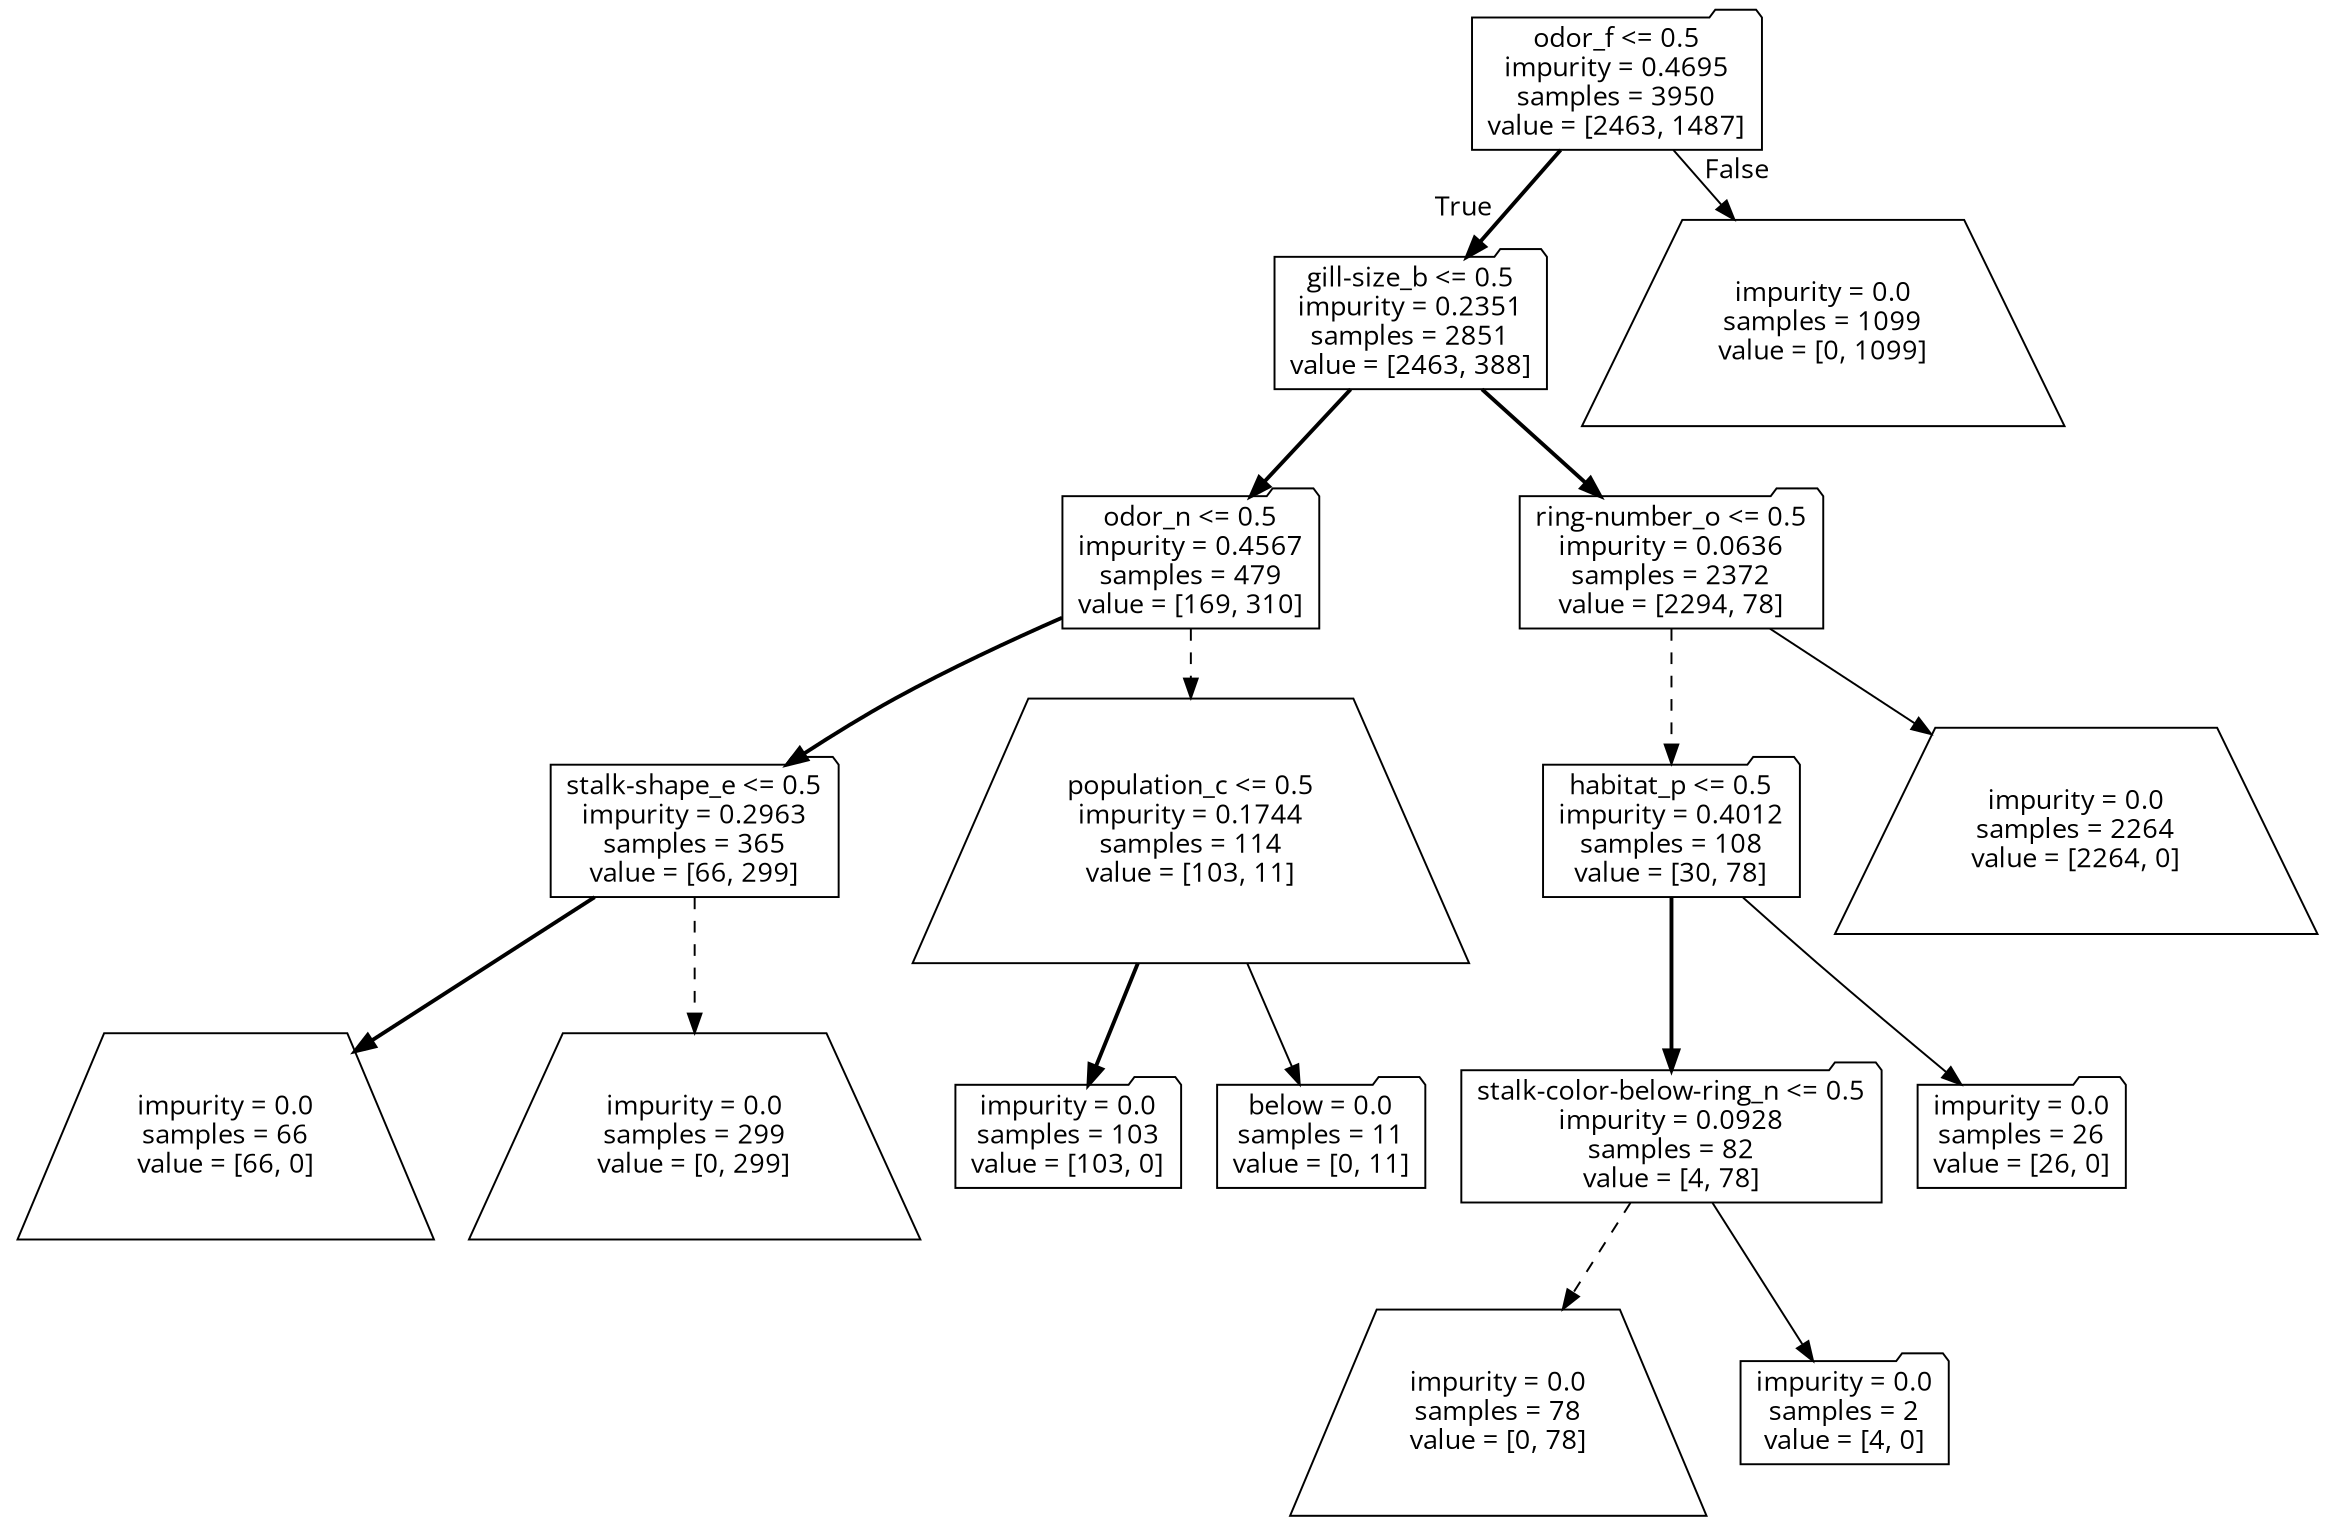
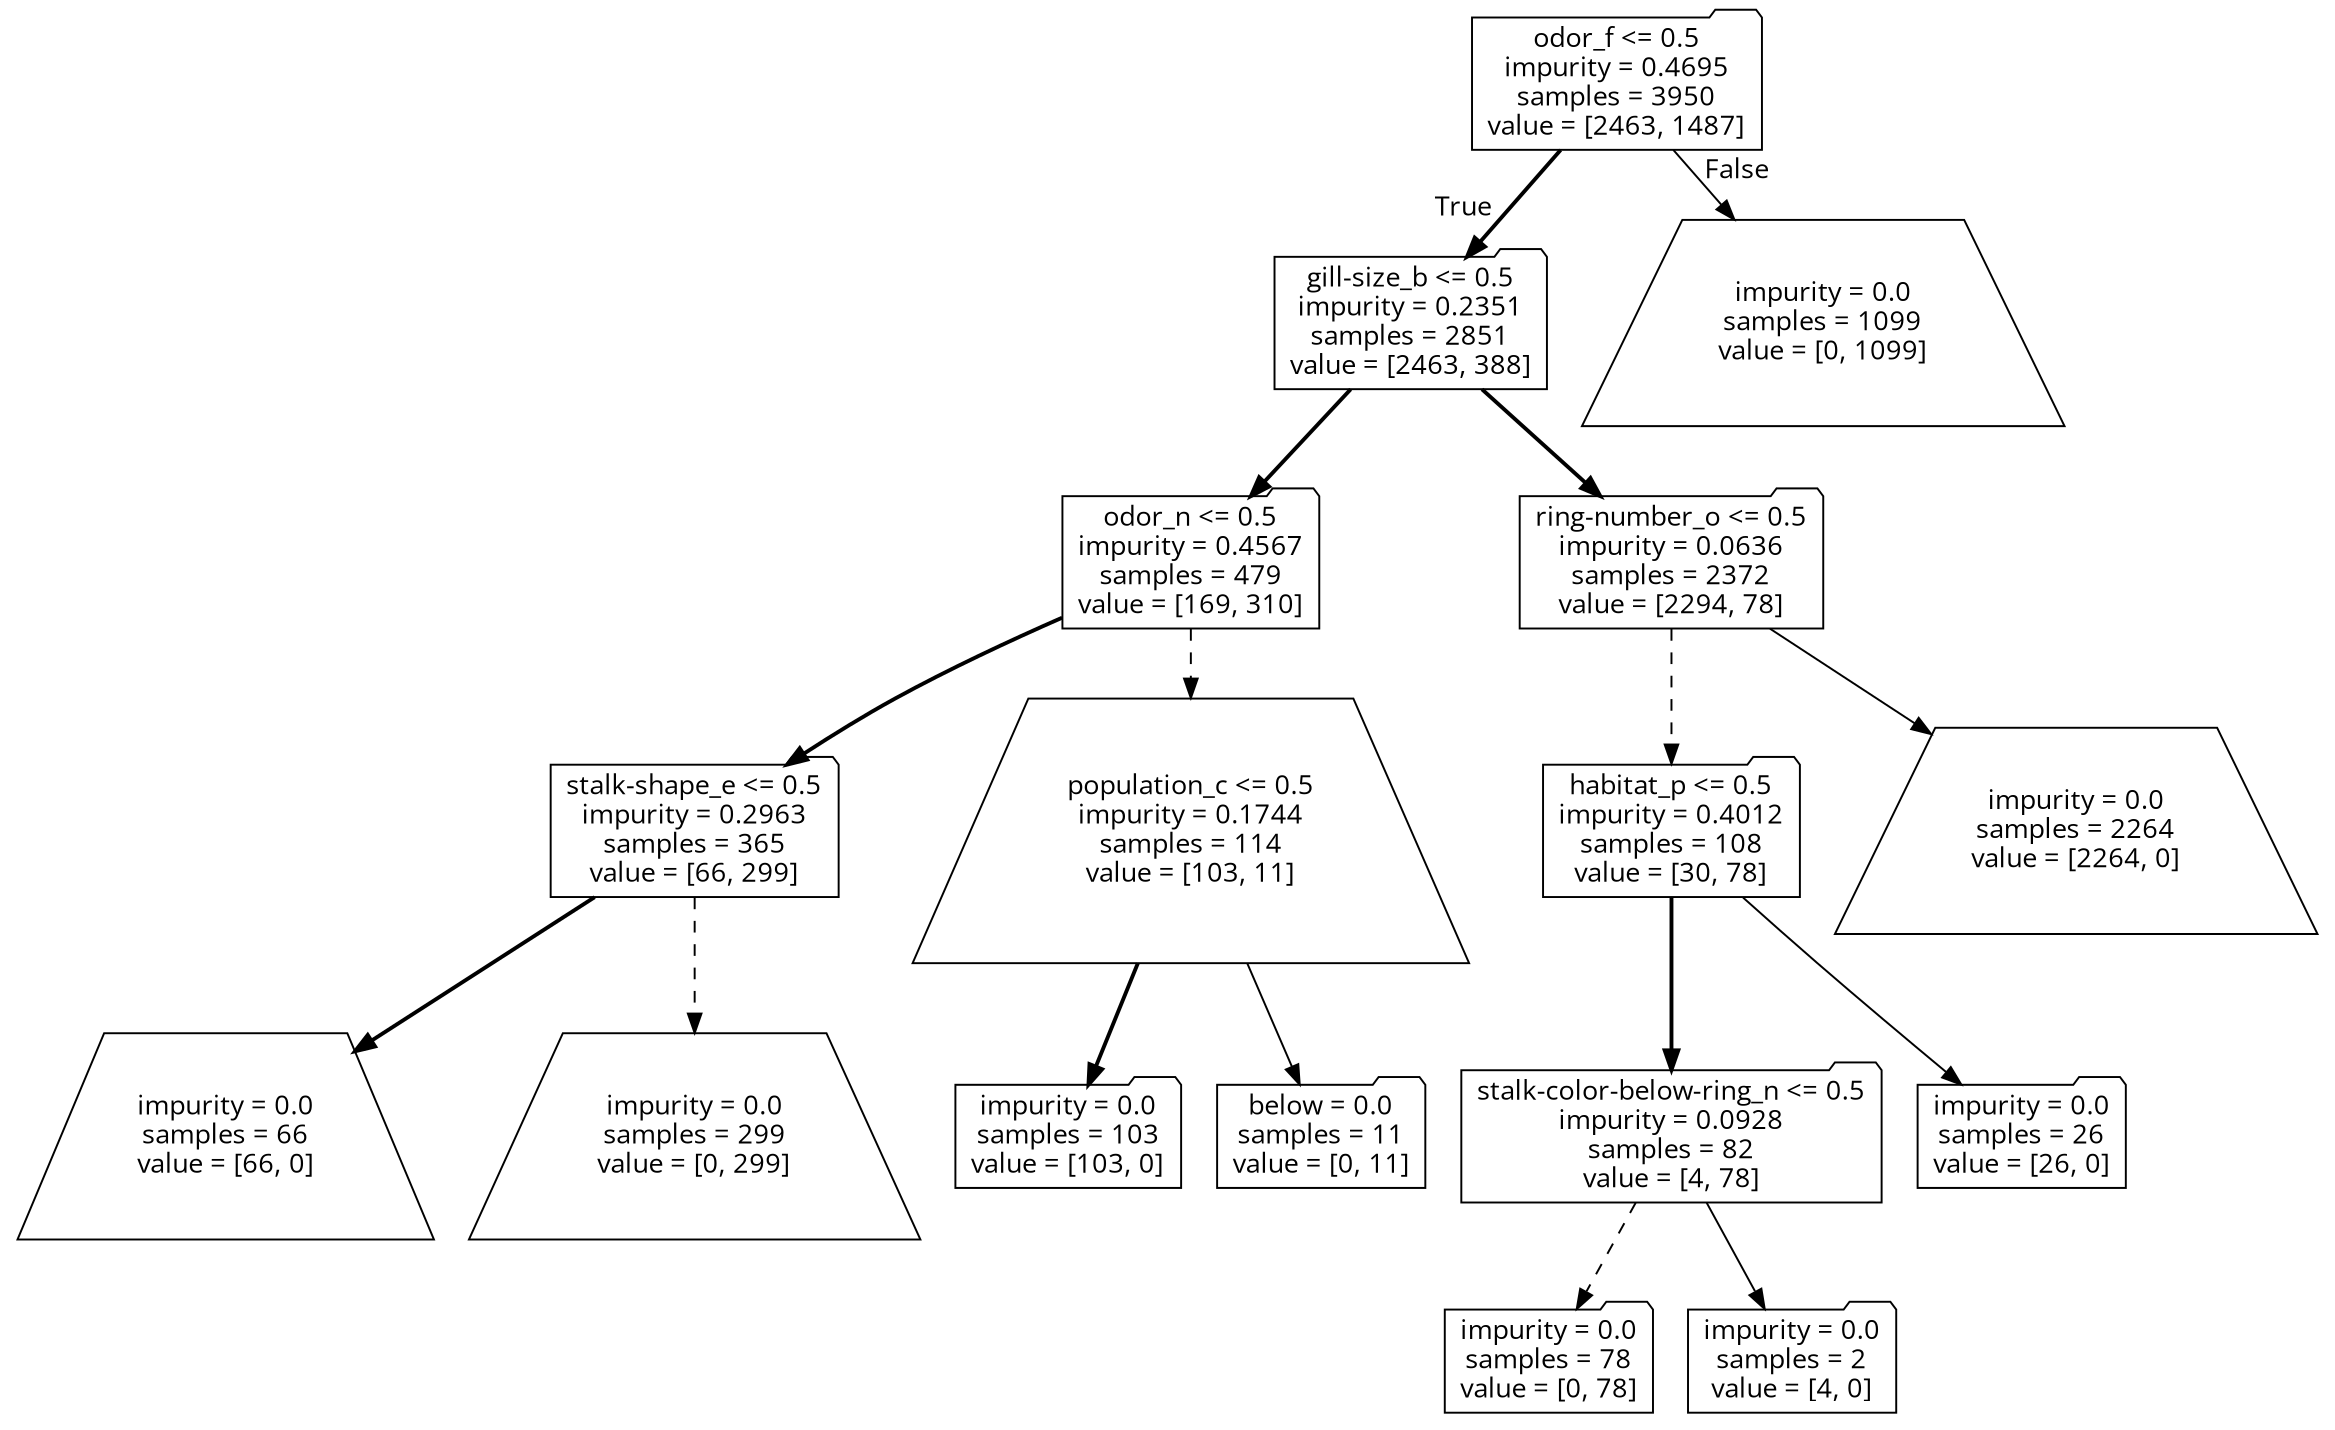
node "impurity = 0.0 samples = 78 value = [0, 78]": shape trapezium -> folder
